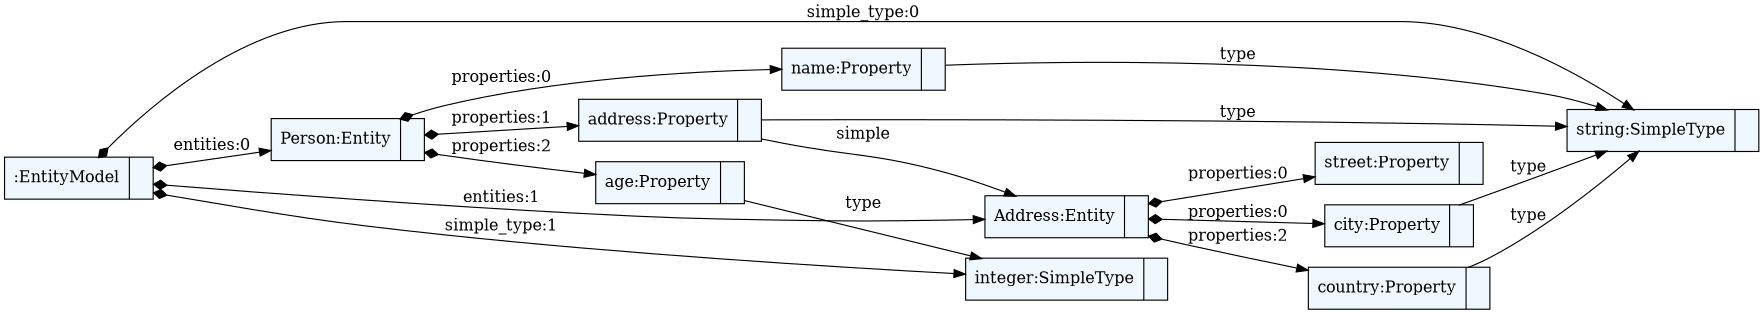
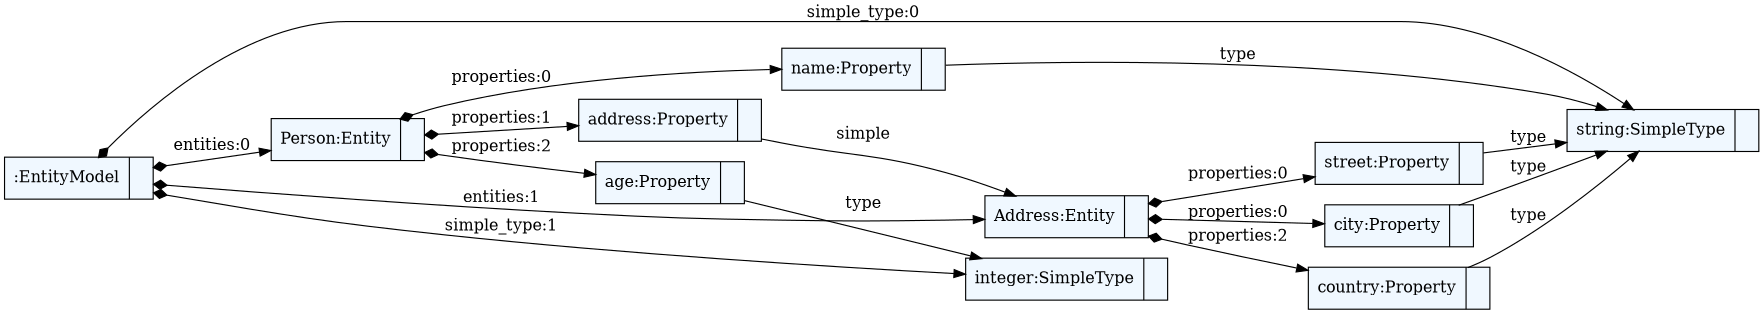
edge "address:Property" -- "string:SimpleType": now "street:Property" -- "string:SimpleType"
